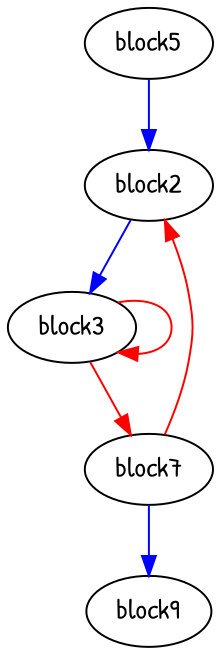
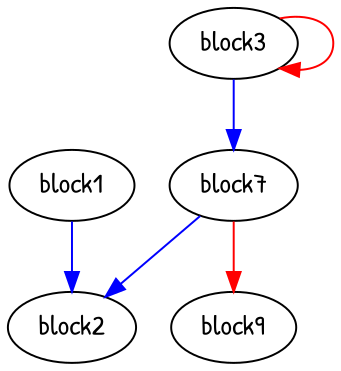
node "block5": label "block5" -> "block1"
edge "block2" -> "block3": removed
edge "block7" -> "block2": color red -> blue
edge "block3" -> "block7": color red -> blue
edge "block7" -> "block9": color blue -> red
